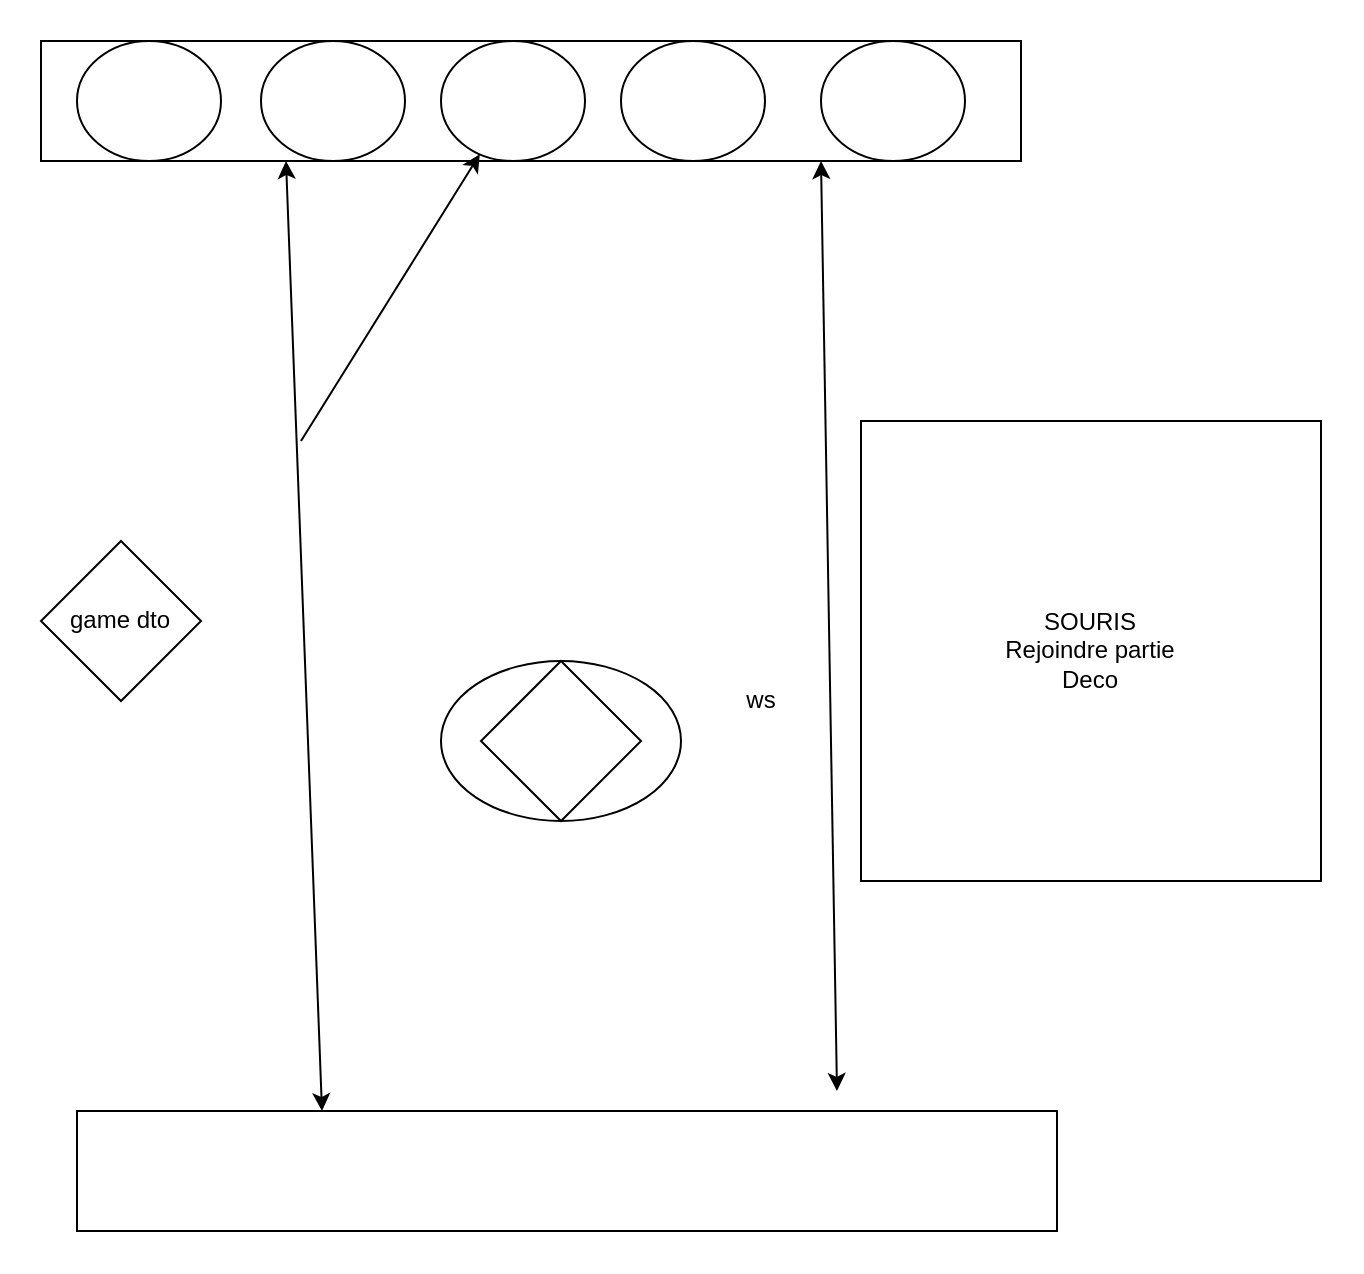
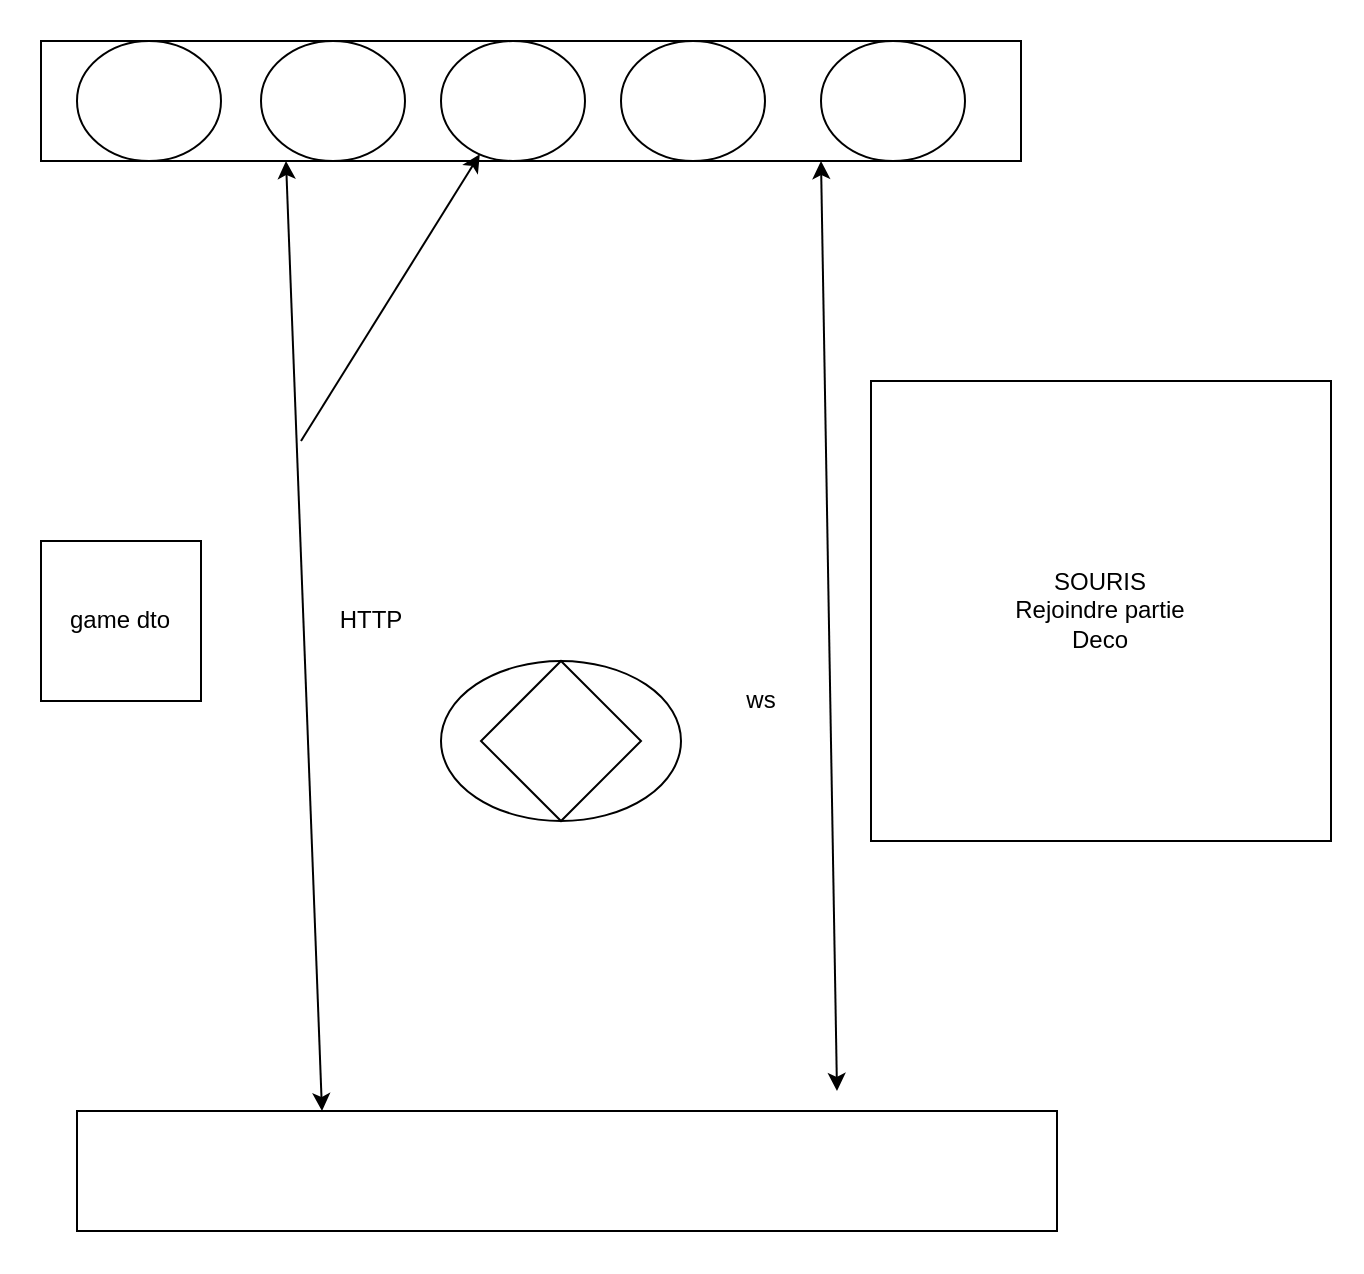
node "game dto": shape diamond -> rectangle
node "HTTP": added
node "SOURIS Rejoindre partie Deco": moved (1091, 651) -> (1101, 611)
